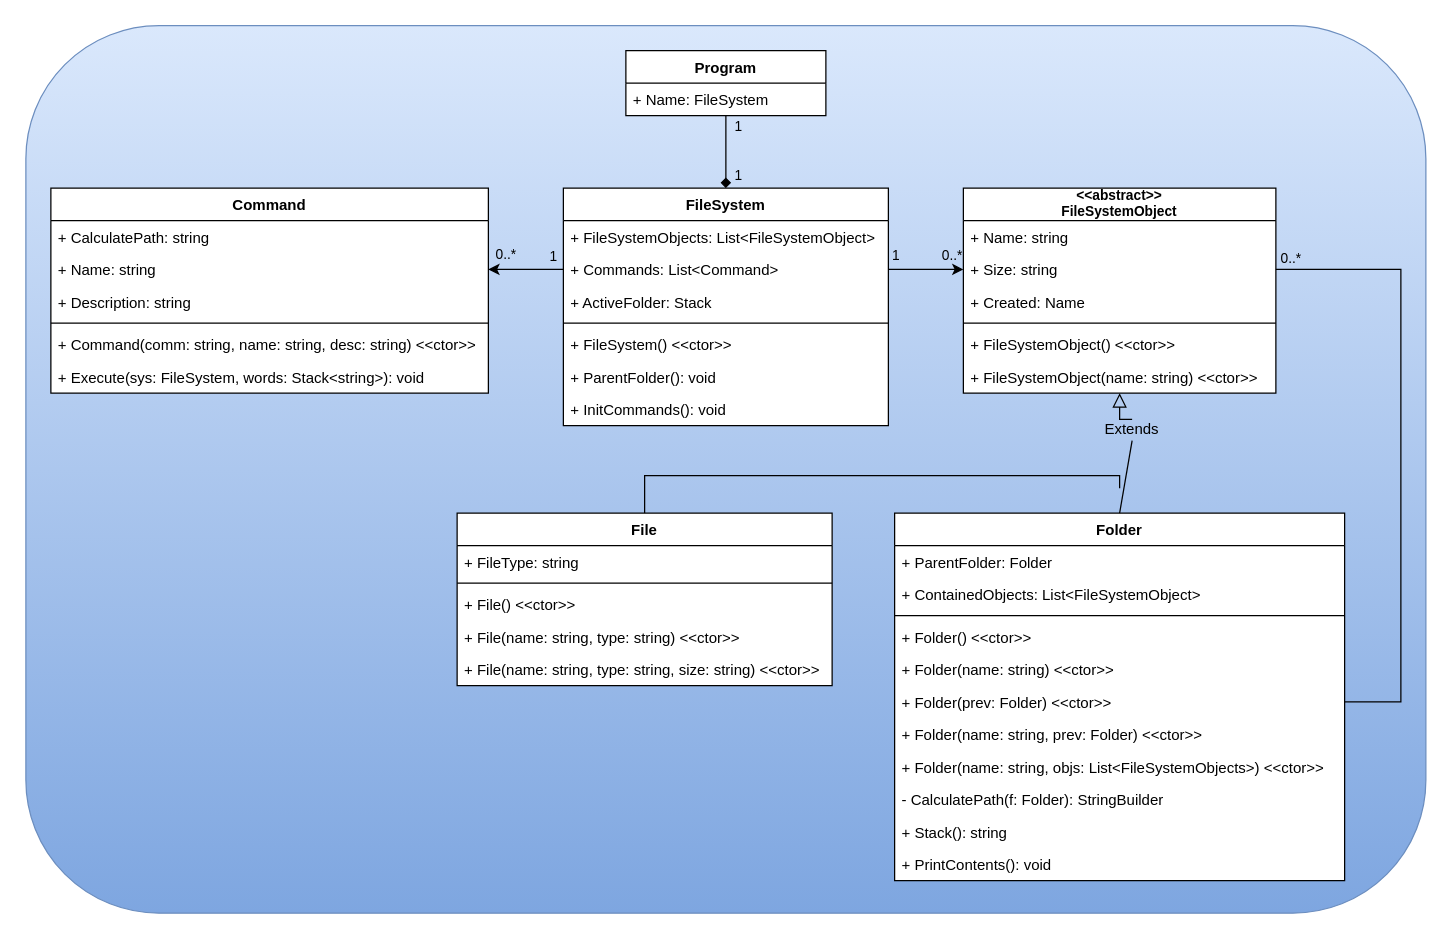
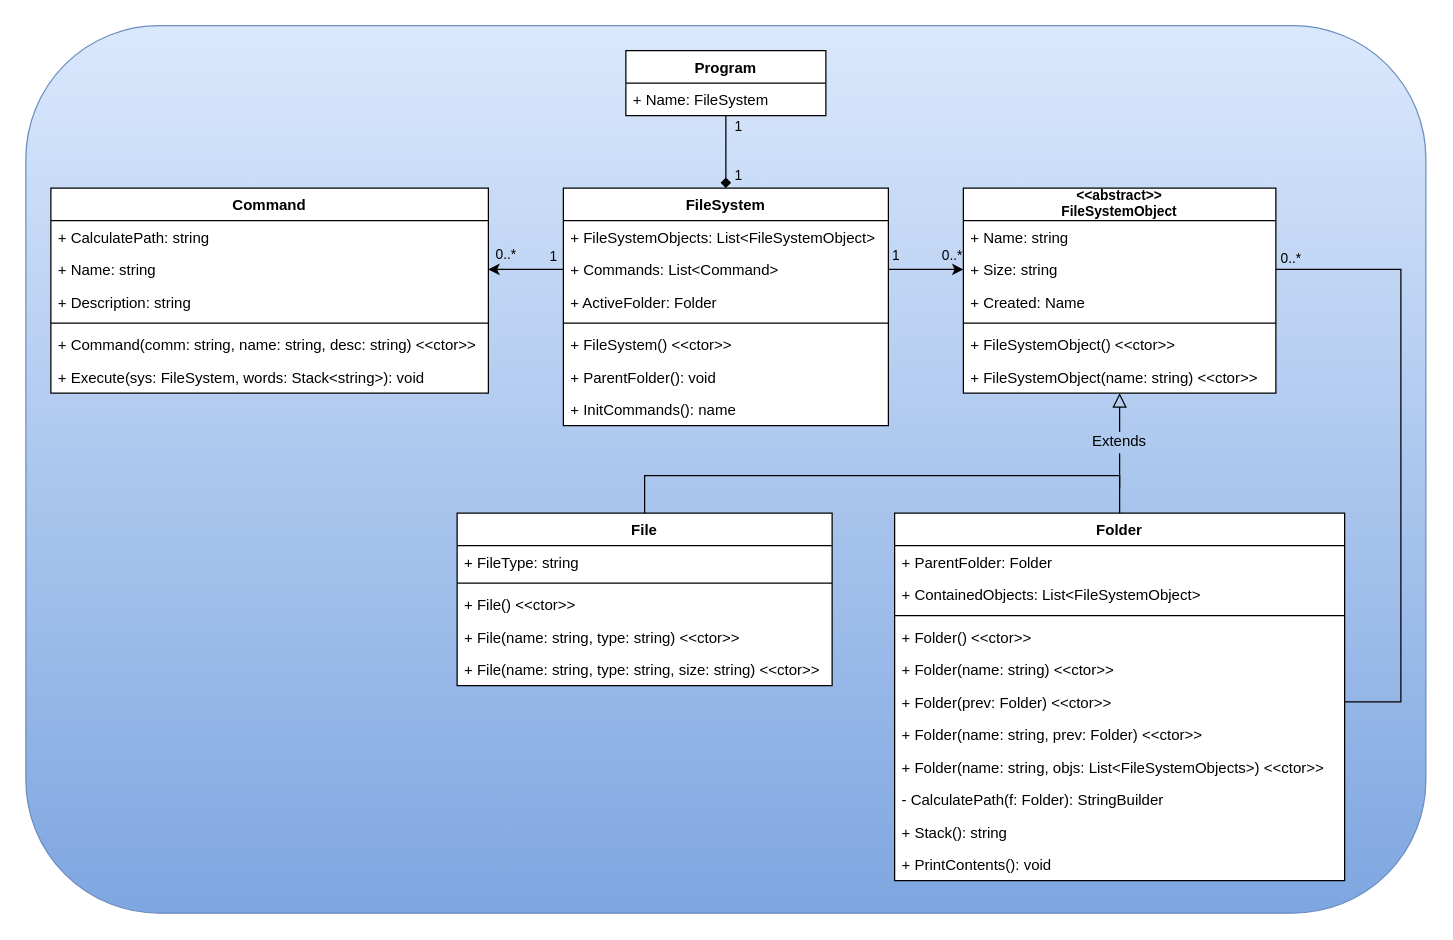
node "+ ActiveFolder: Stack": label "+ ActiveFolder: Stack" -> "+ ActiveFolder: Folder"
node "+ InitCommands(): void": label "+ InitCommands(): void" -> "+ InitCommands(): name"
node "Extends": moved (1132, 430) -> (1119, 443)
